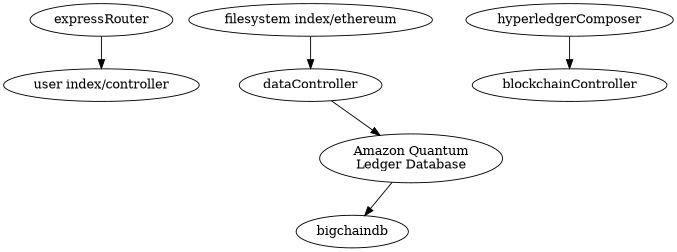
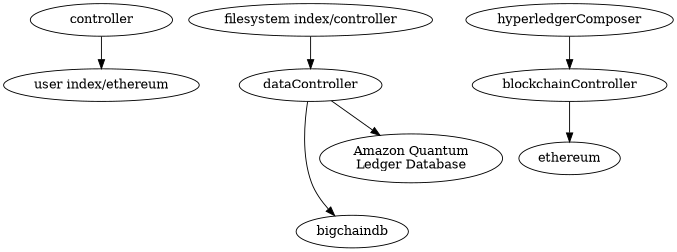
node "expressRouter": label "expressRouter" -> "controller"
node "filesystem index/ethereum": label "filesystem index/ethereum" -> "filesystem index/controller"
node "user index/controller": label "user index/controller" -> "user index/ethereum"
node "ethereum": added
edge "Amazon Quantum Ledger Database" -> "bigchaindb": now "dataController" -> "bigchaindb"
